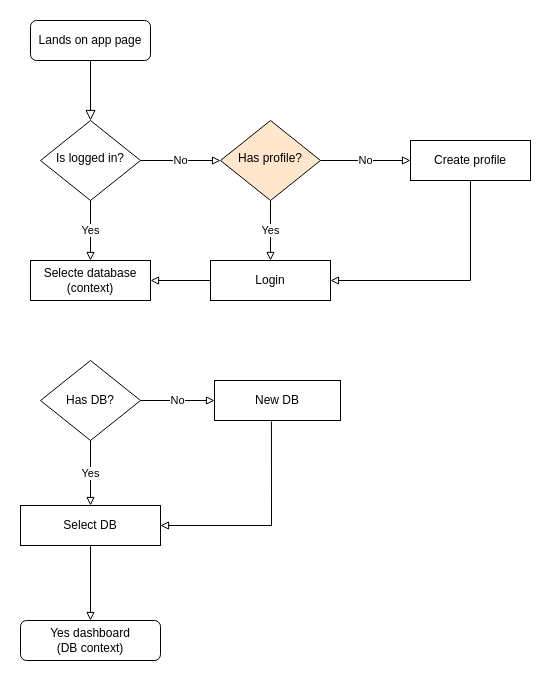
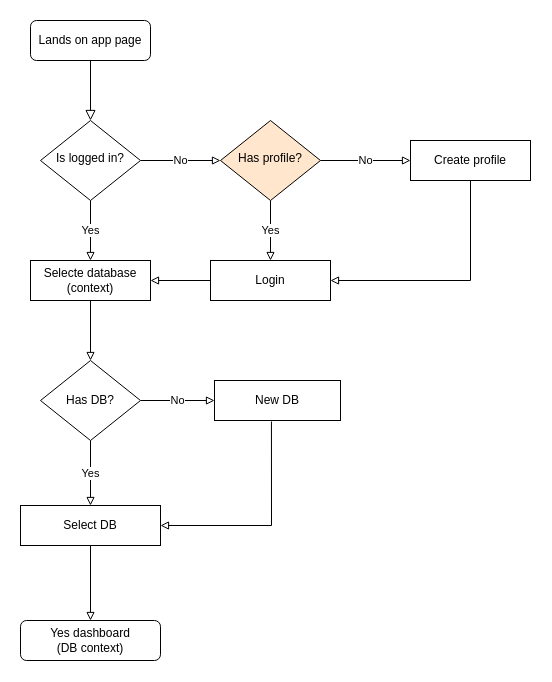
edge "Selecte database (context)" -> "Has DB?": added
